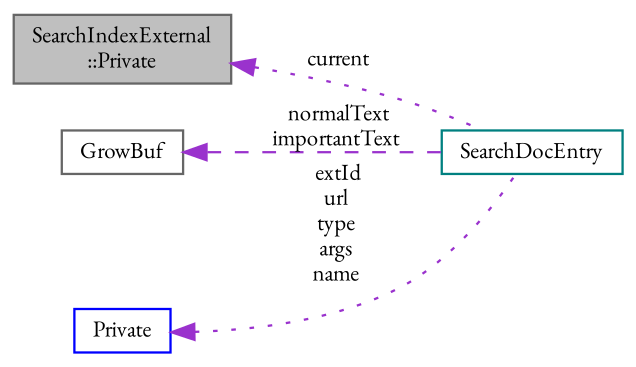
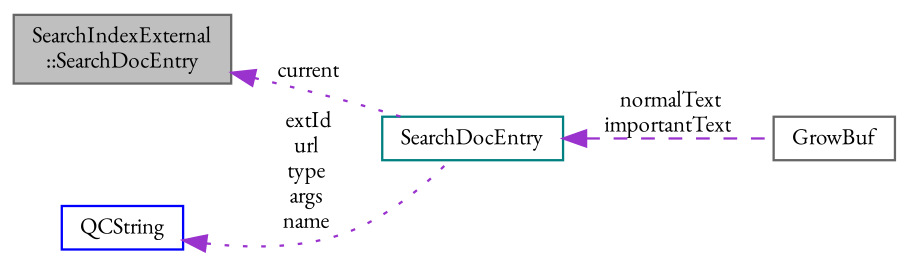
node "SearchIndexExternal ::Private": label "SearchIndexExternal ::Private" -> "SearchIndexExternal ::SearchDocEntry"
edge "SearchDocEntry" -> "GrowBuf": reversed
node "Private": label "Private" -> "QCString"
